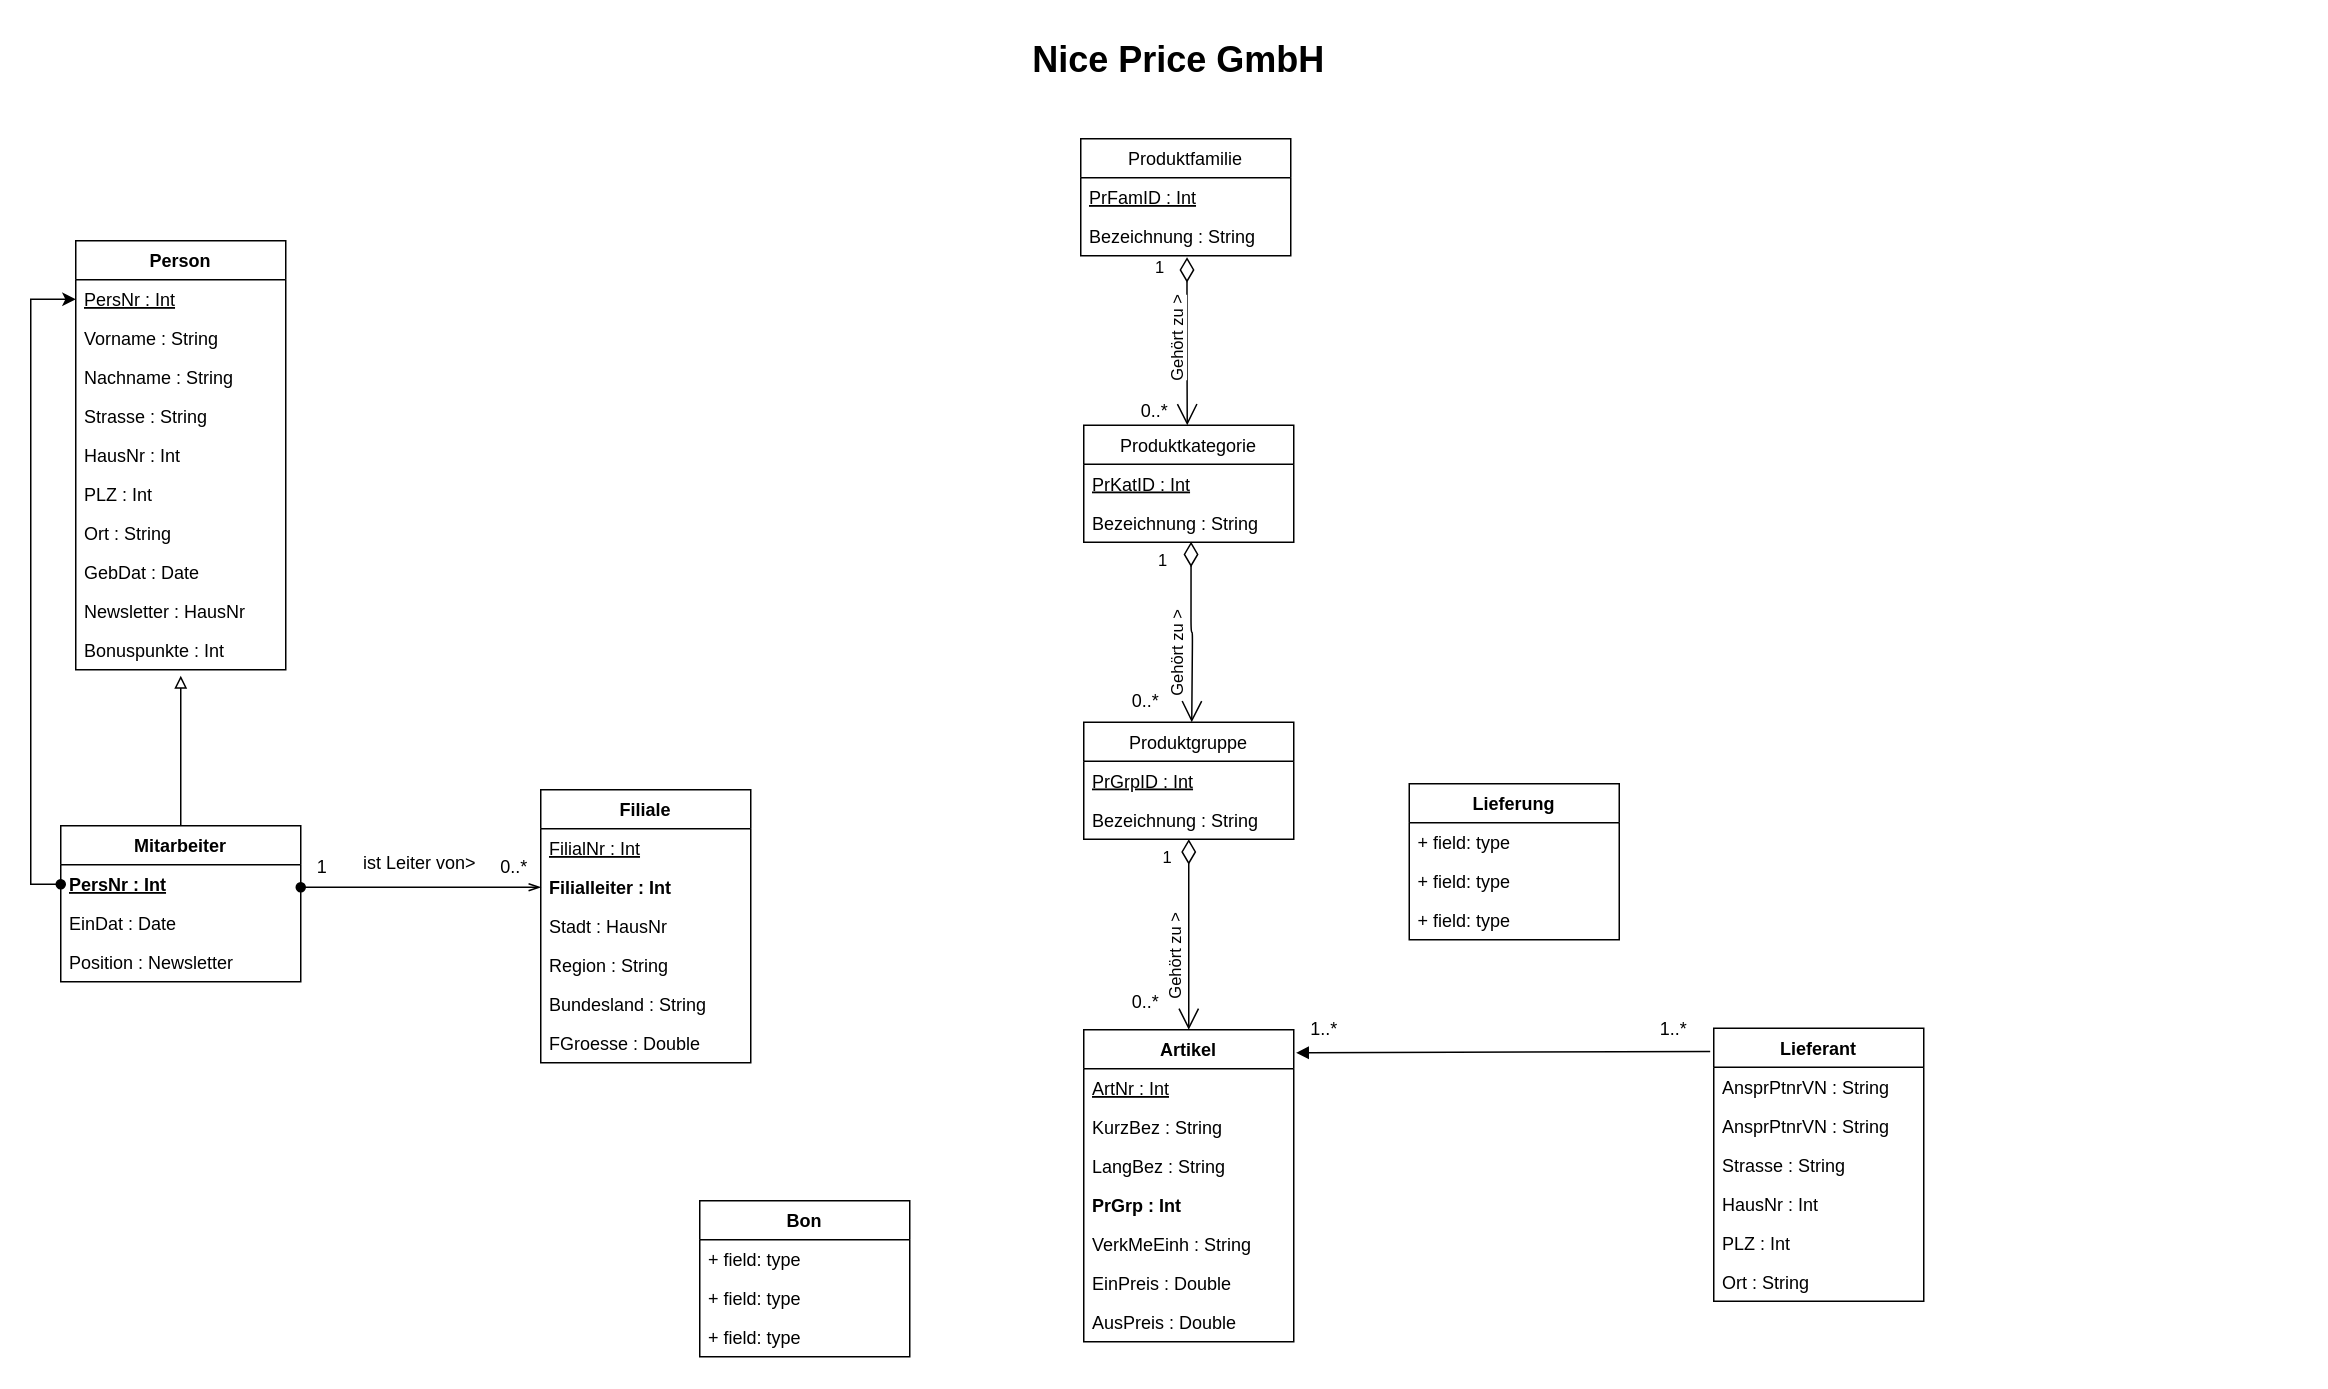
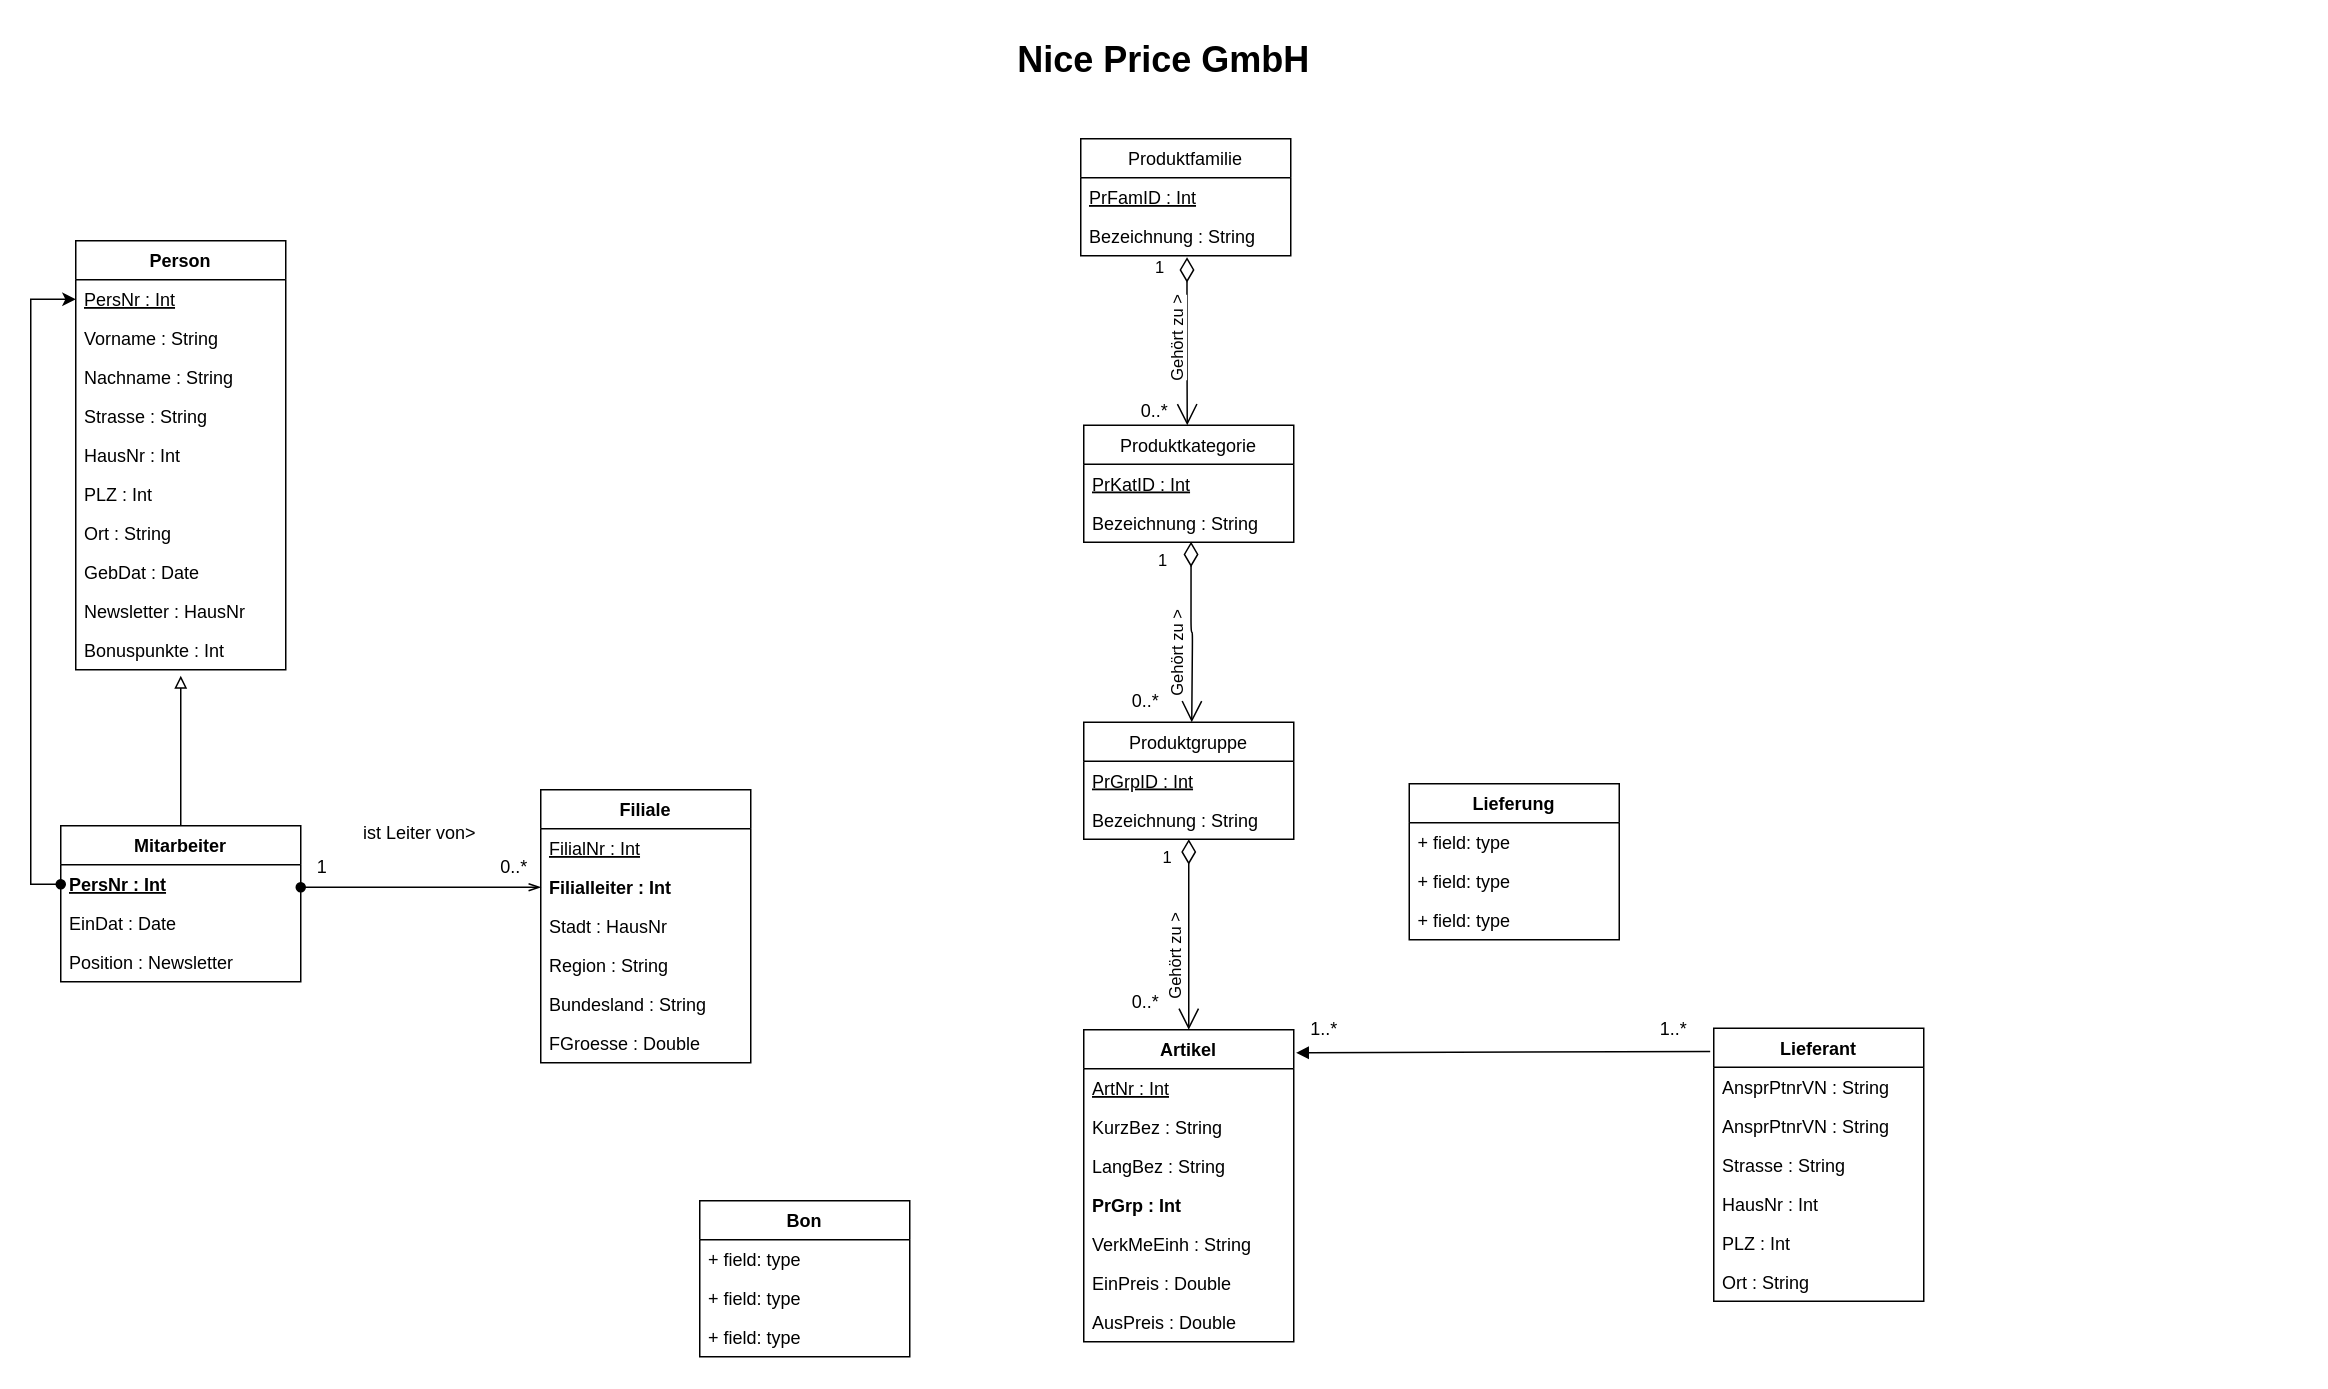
node "Nice Price GmbH": moved (1178, 61) -> (1163, 61)
node "ist Leiter von>": moved (419, 863) -> (419, 833)
